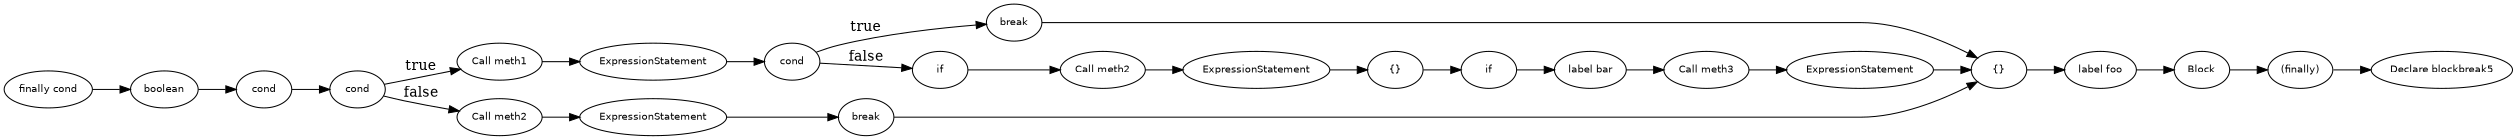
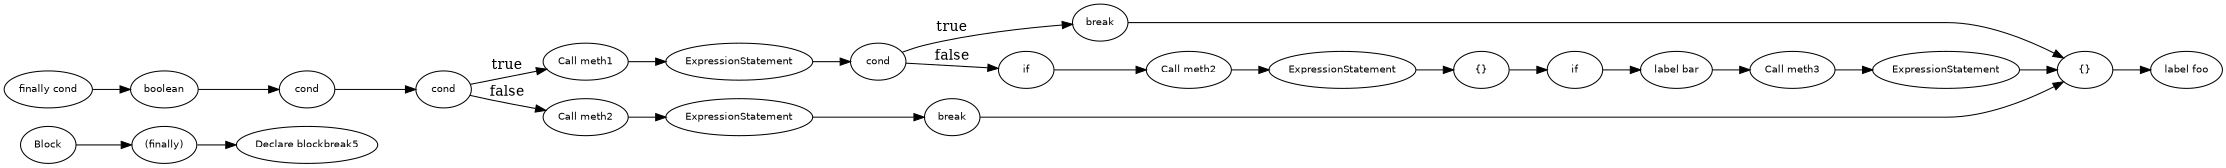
edge "label foo" -> "Block": removed
